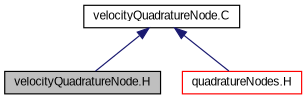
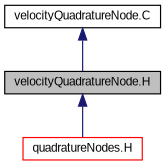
edge "quadratureNodes.H" -> "velocityQuadratureNode.C": now "quadratureNodes.H" -> "velocityQuadratureNode.H"
